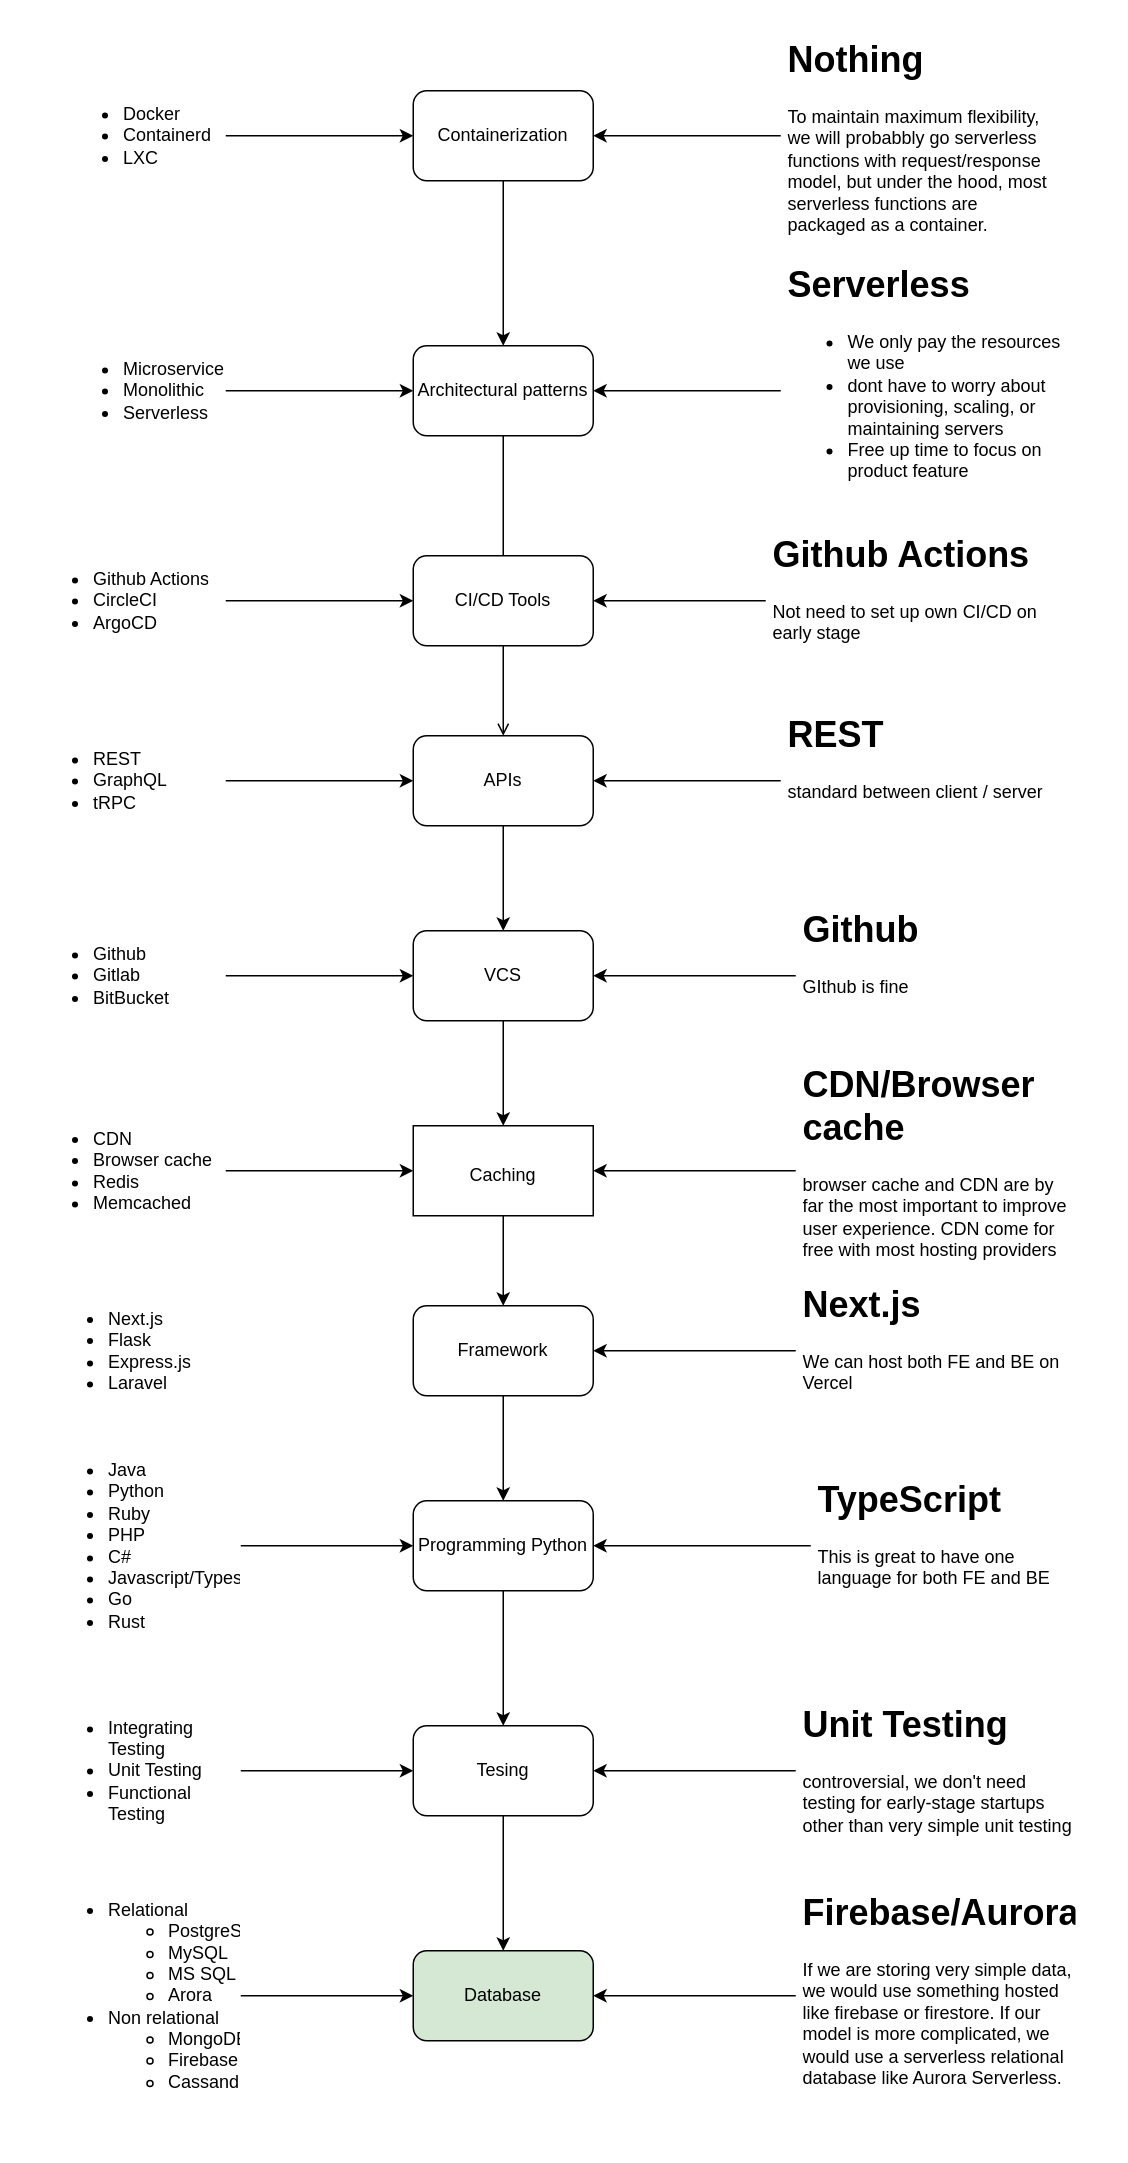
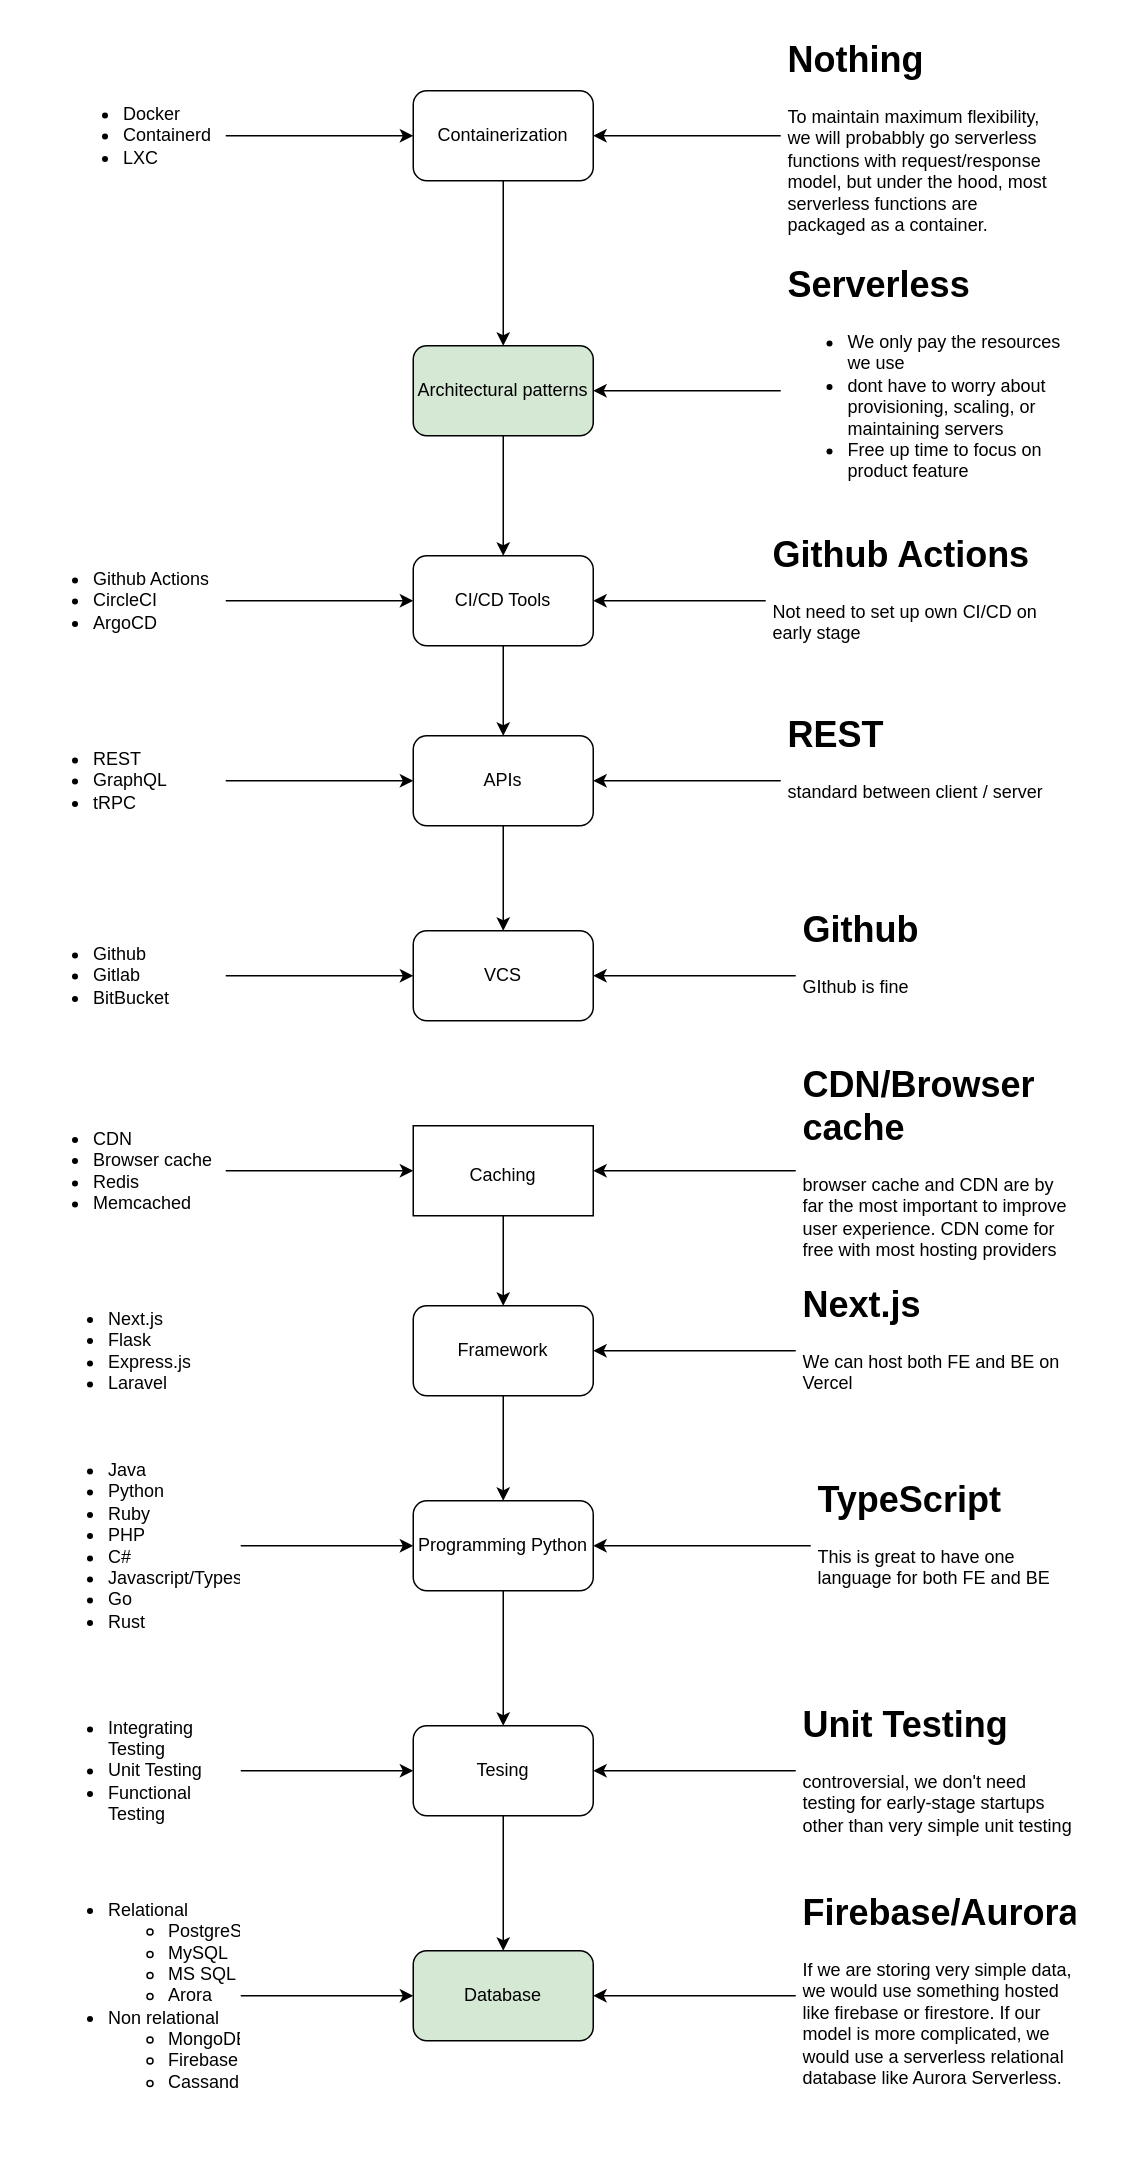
node "Microservice Monolithic Serverless": removed
edge "Microservice Monolithic Serverless" -> "Architectural patterns": removed
node "Architectural patterns": fillcolor #ffffff -> #d5e8d4
edge "Architectural patterns" -- "CI/CD Tools": arrowhead none -> classic
edge "CI/CD Tools" -> "APIs": arrowhead open -> classic
edge "VCS" -> "Caching": removed
